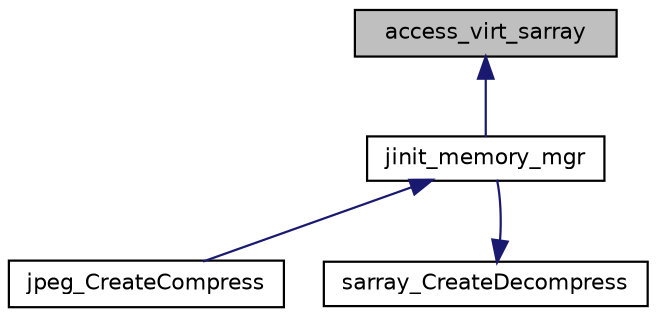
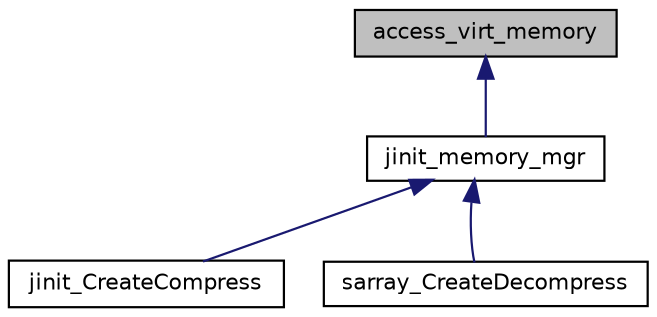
node "access_virt_sarray": label "access_virt_sarray" -> "access_virt_memory"
edge "jinit_memory_mgr" -> "sarray_CreateDecompress": reversed
node "jpeg_CreateCompress": label "jpeg_CreateCompress" -> "jinit_CreateCompress"
